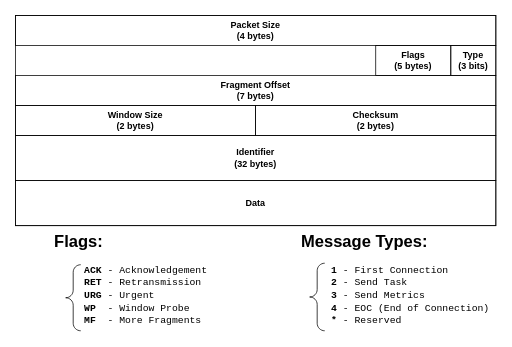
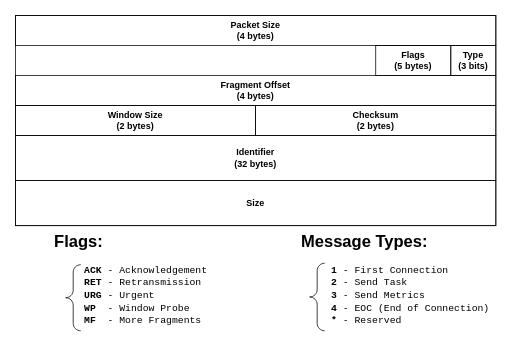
node "Fragment Offset (7 bytes)": label "Fragment Offset (7 bytes)" -> "Fragment Offset (4 bytes)"
node "Data": label "Data" -> "Size"
